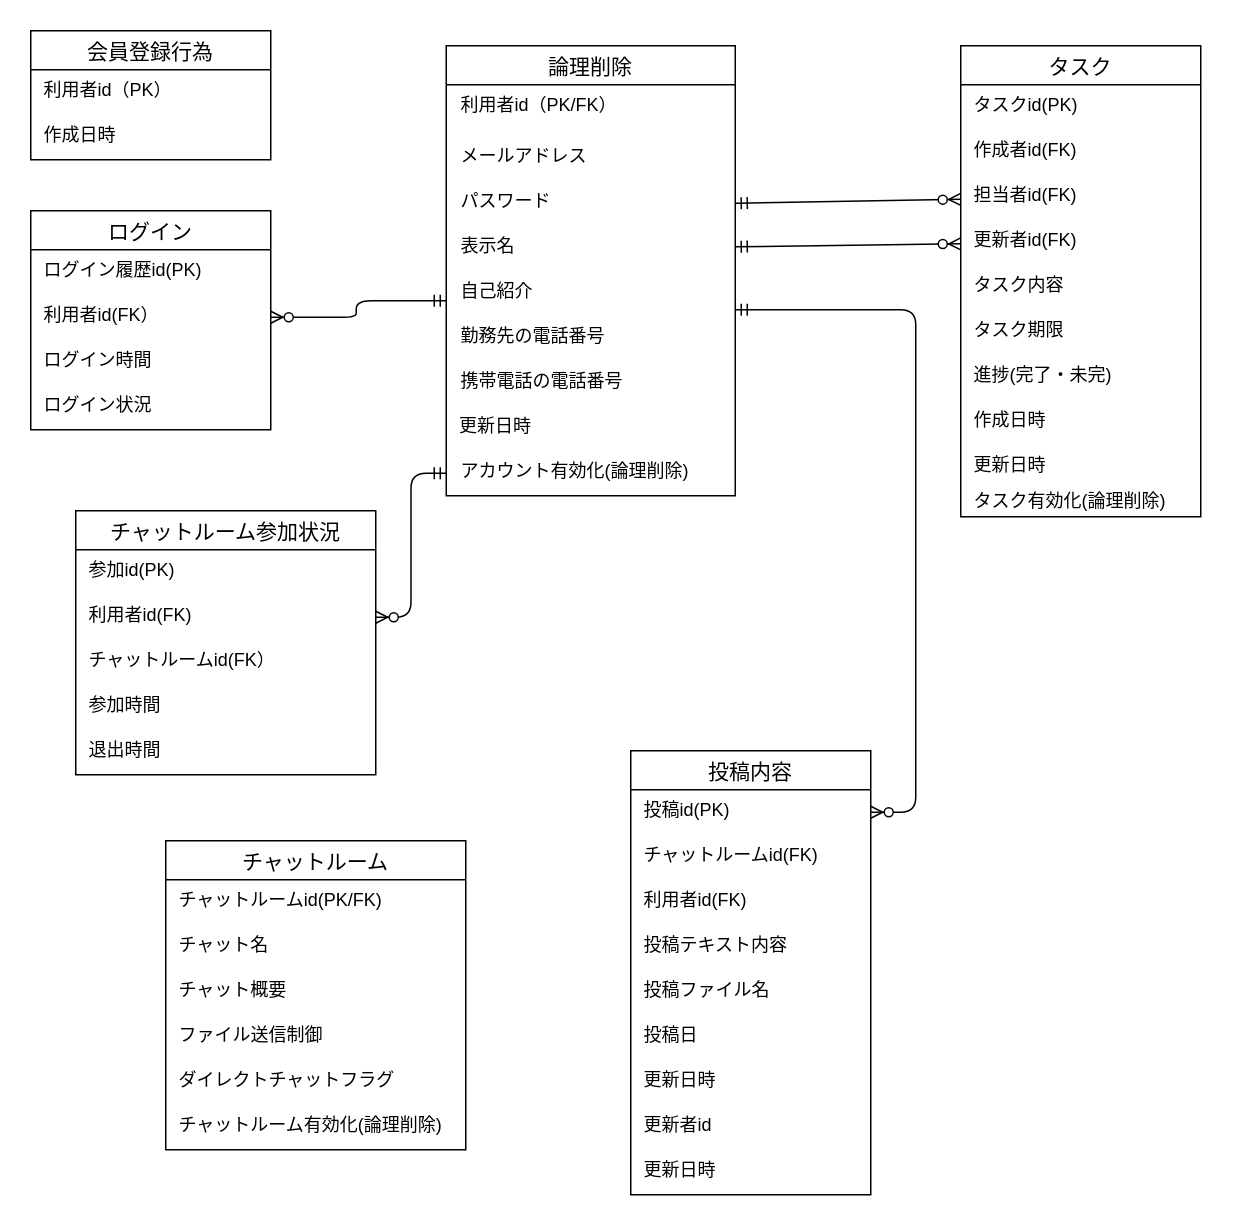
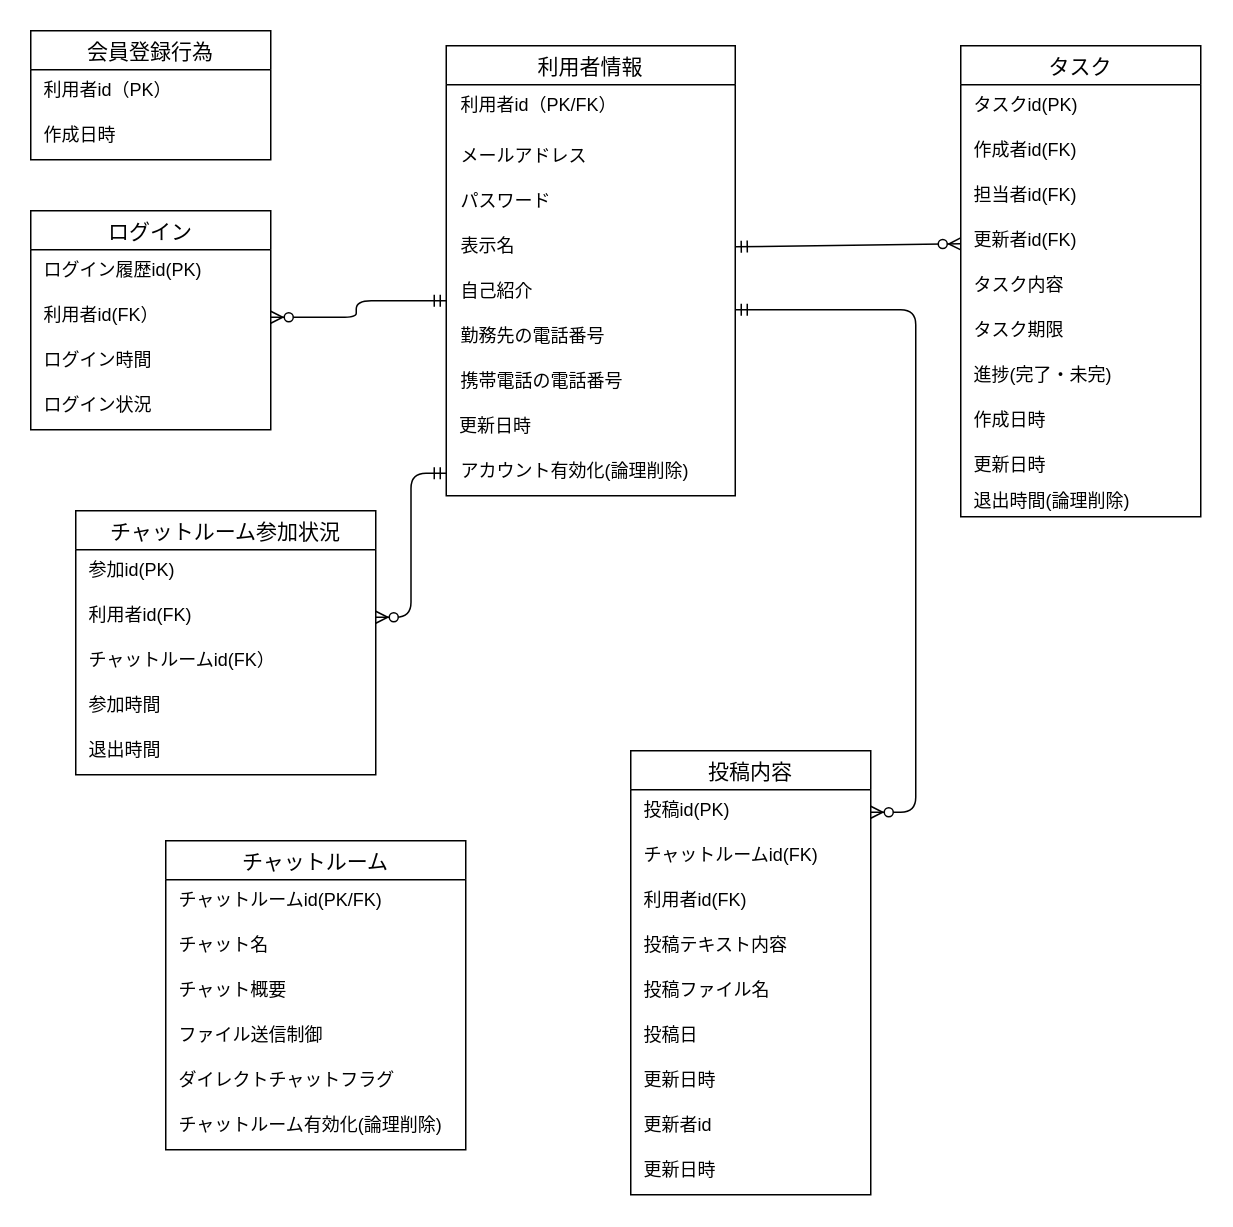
node "論理削除": label "論理削除" -> "利用者情報"
edge "担当者id(FK)" -- "パスワード": removed
node "タスク有効化(論理削除)": label "タスク有効化(論理削除)" -> "退出時間(論理削除)"
